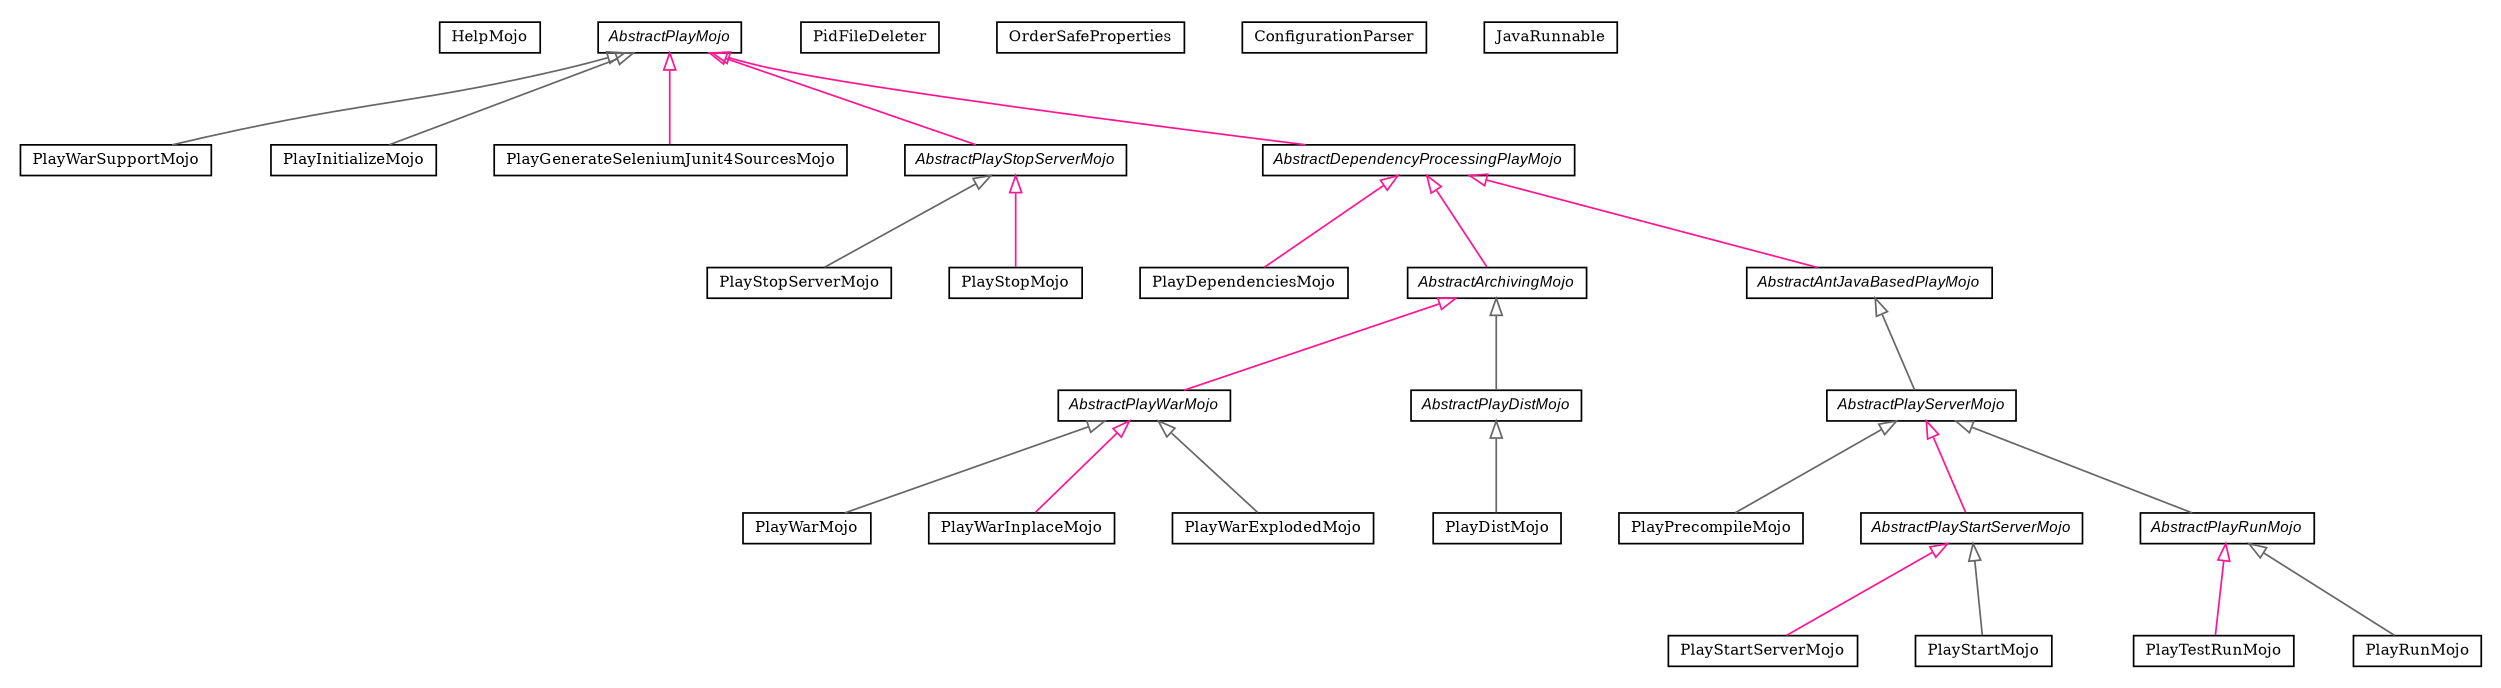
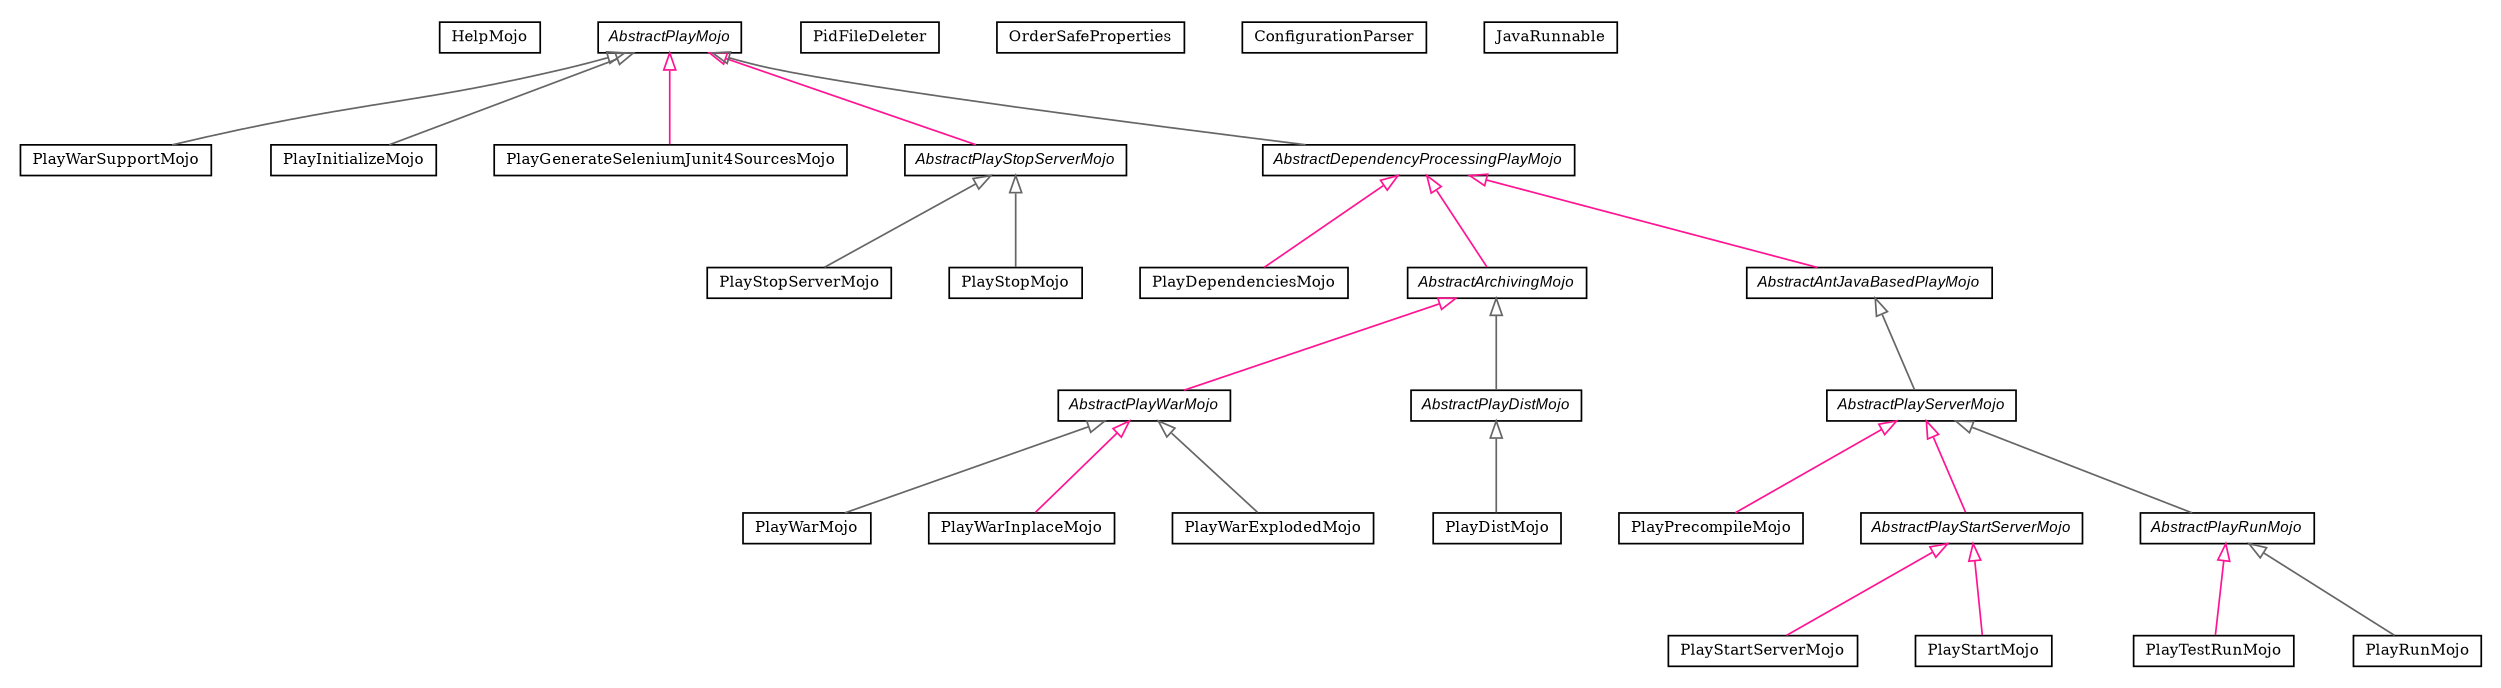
edge "AbstractDependencyProcessingPlayMojo" -> "AbstractPlayMojo": color deeppink -> gray40
edge "PlayStopMojo" -> "AbstractPlayStopServerMojo": color deeppink -> gray40
edge "PlayPrecompileMojo" -> "AbstractPlayServerMojo": color gray40 -> deeppink
edge "PlayStartMojo" -> "AbstractPlayStartServerMojo": color gray40 -> deeppink
